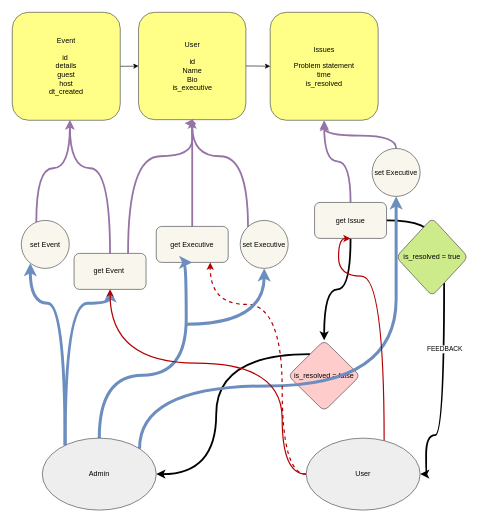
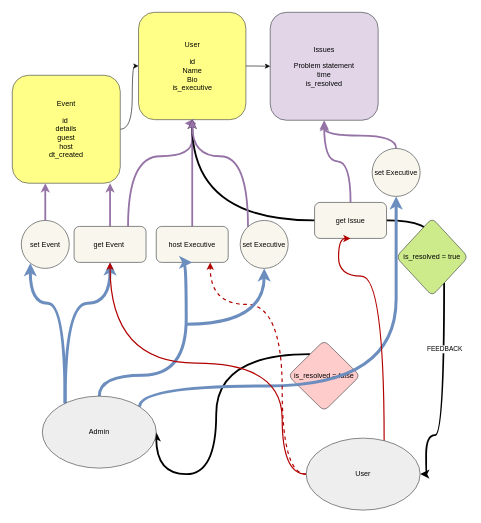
node "Event id details guest host dt_created": moved (66, 66) -> (66, 129)
node "Issues Problem statement time is_resolved": fillcolor #ffff88 -> #e1d5e7
node "get Executive": label "get Executive" -> "host Executive"
node "get Event": moved (110, 272) -> (110, 245)
edge "get Issue" -> "is_resolved = false": now "get Issue" -> "User id Name Bio is_executive"
node "Admin": moved (99, 474) -> (99, 432)
